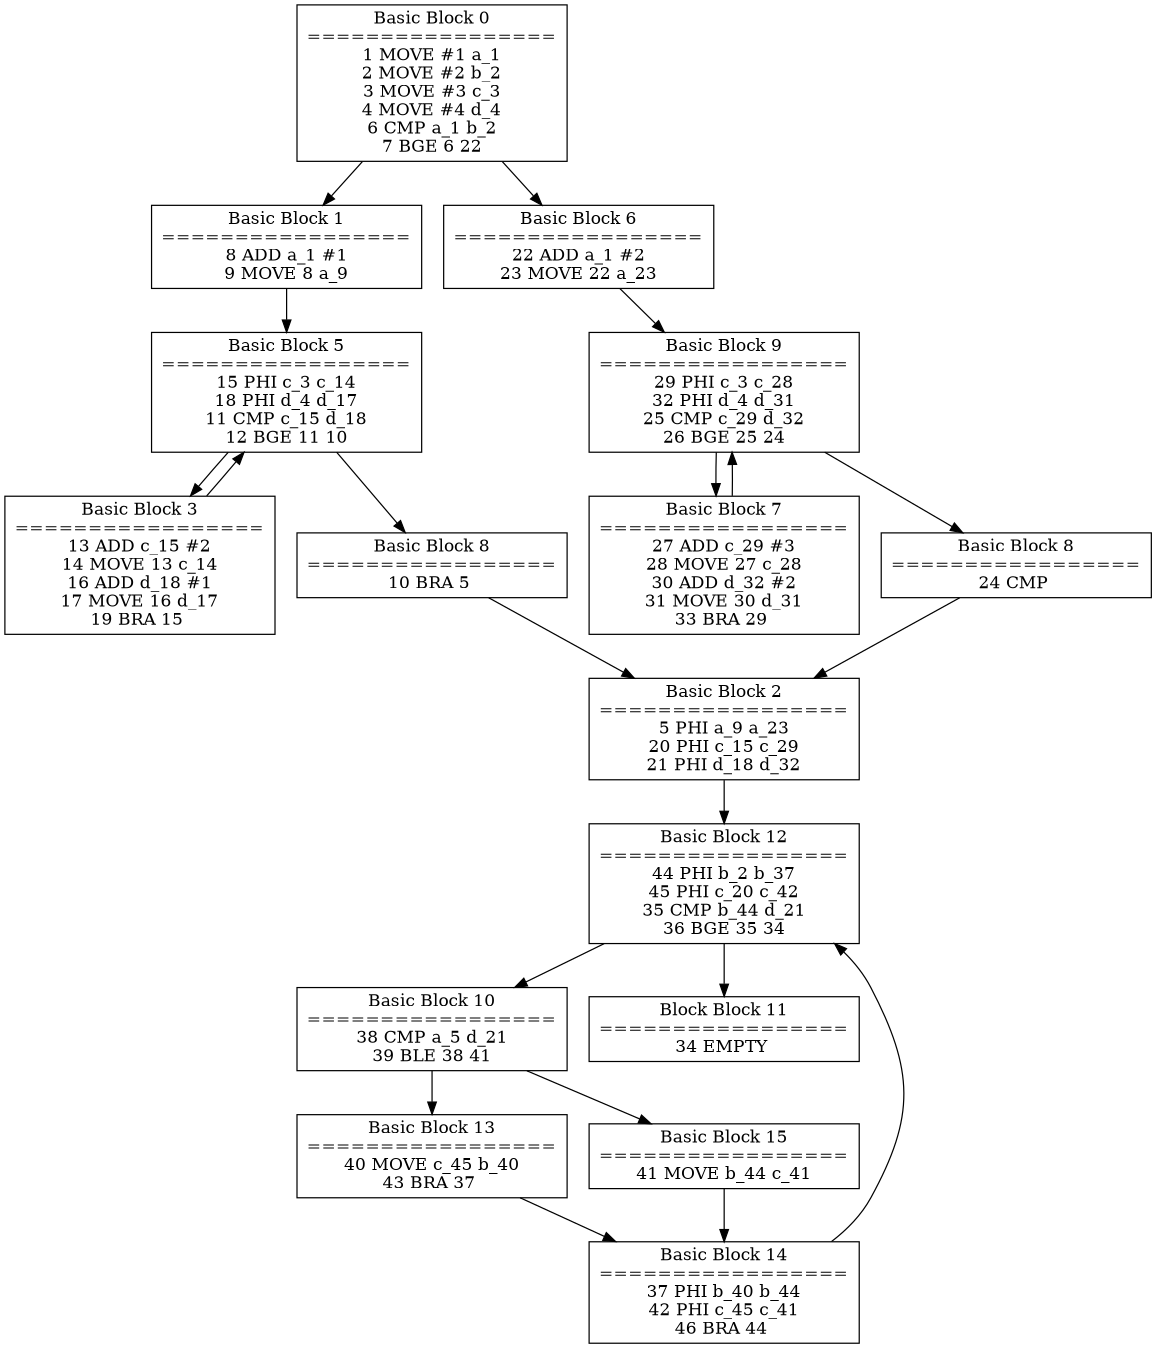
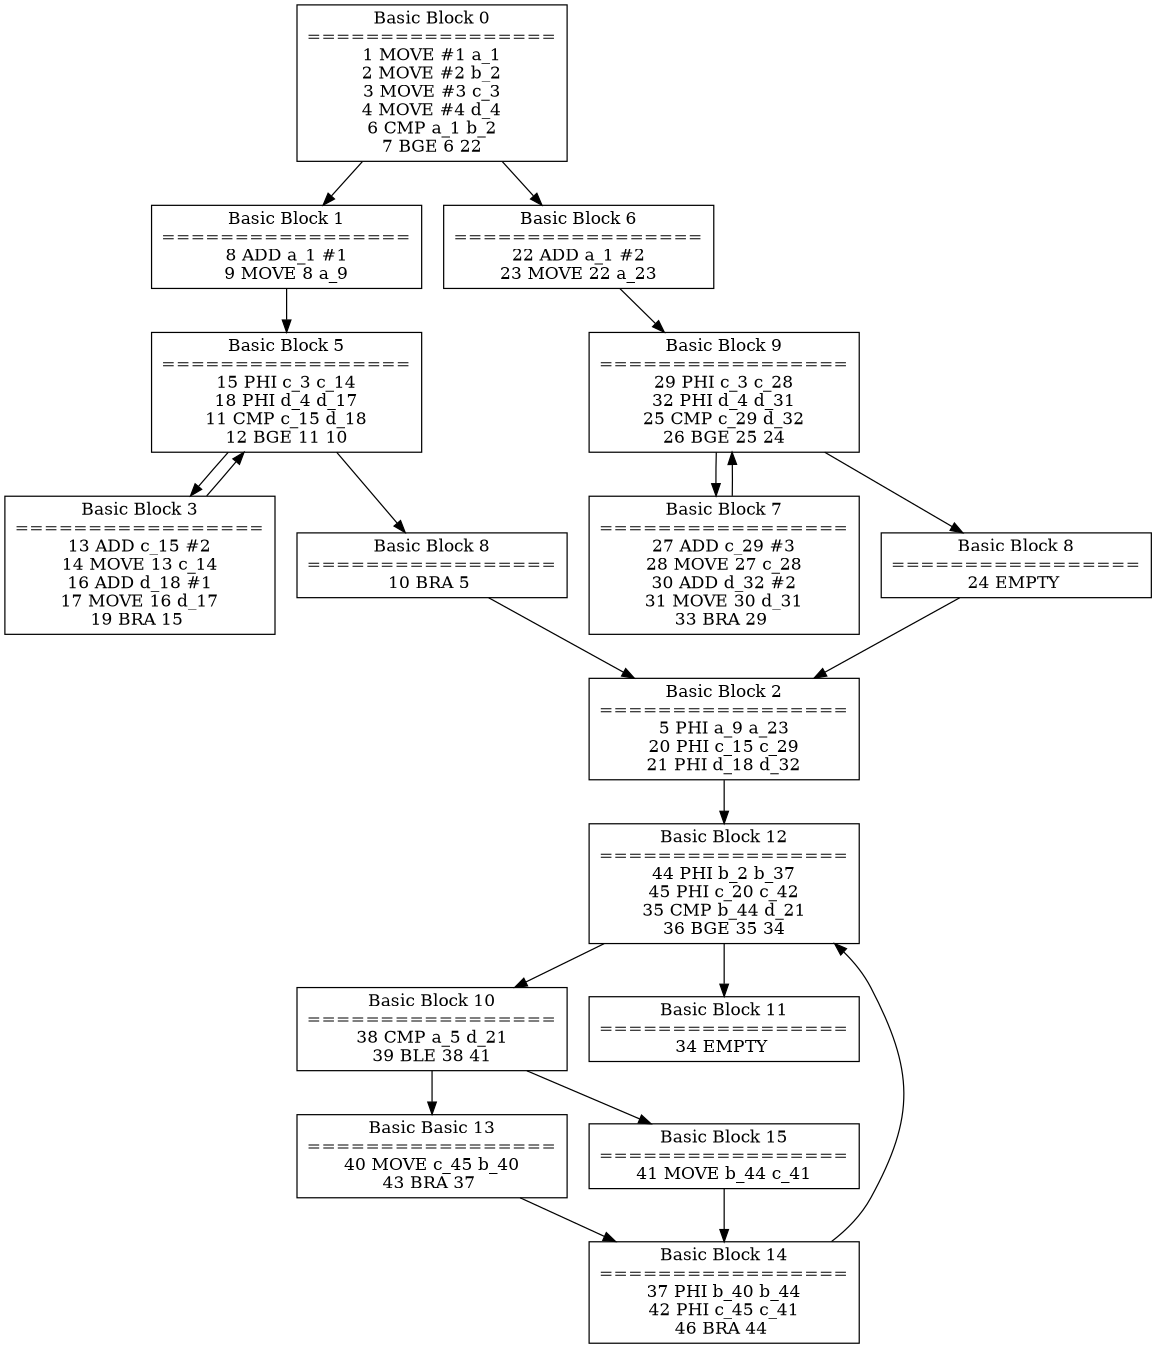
node "Basic Block 8 ================= 24 CMP": label "Basic Block 8 ================= 24 CMP" -> "Basic Block 8 ================= 24 EMPTY"
node "Block Block 11 ================= 34 EMPTY": label "Block Block 11 ================= 34 EMPTY" -> "Basic Block 11 ================= 34 EMPTY"
node "Basic Block 13 ================= 40 MOVE c_45 b_40 43 BRA 37": label "Basic Block 13 ================= 40 MOVE c_45 b_40 43 BRA 37" -> "Basic Basic 13 ================= 40 MOVE c_45 b_40 43 BRA 37"
